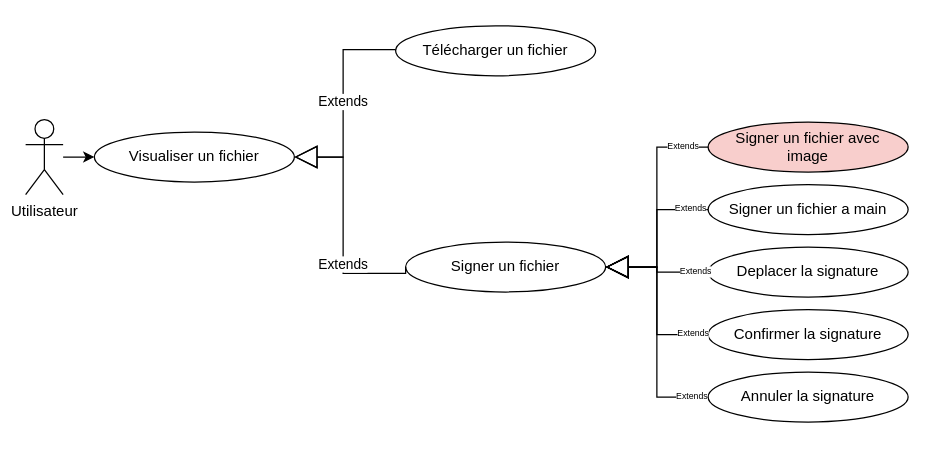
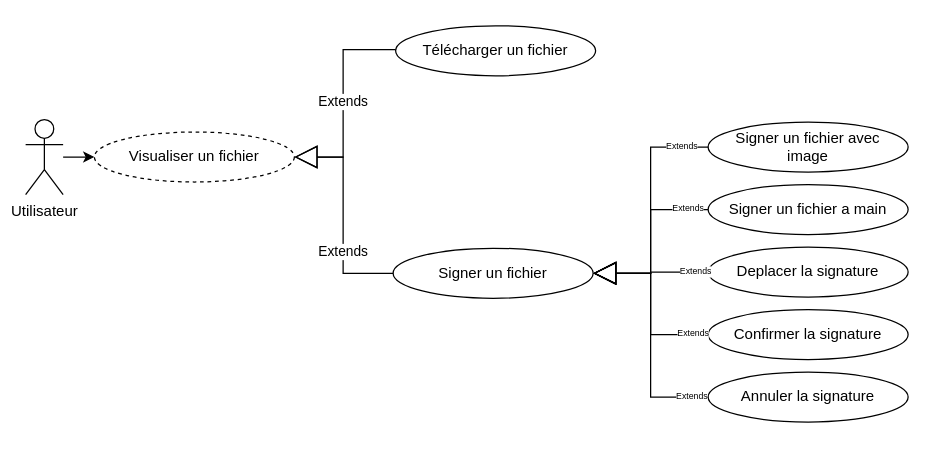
node "Signer un fichier avec image": fillcolor #f8cecc -> #ffffff
node "Visualiser un fichier": style solid -> dashed
node "Signer un fichier": moved (506, 267) -> (493, 273)
